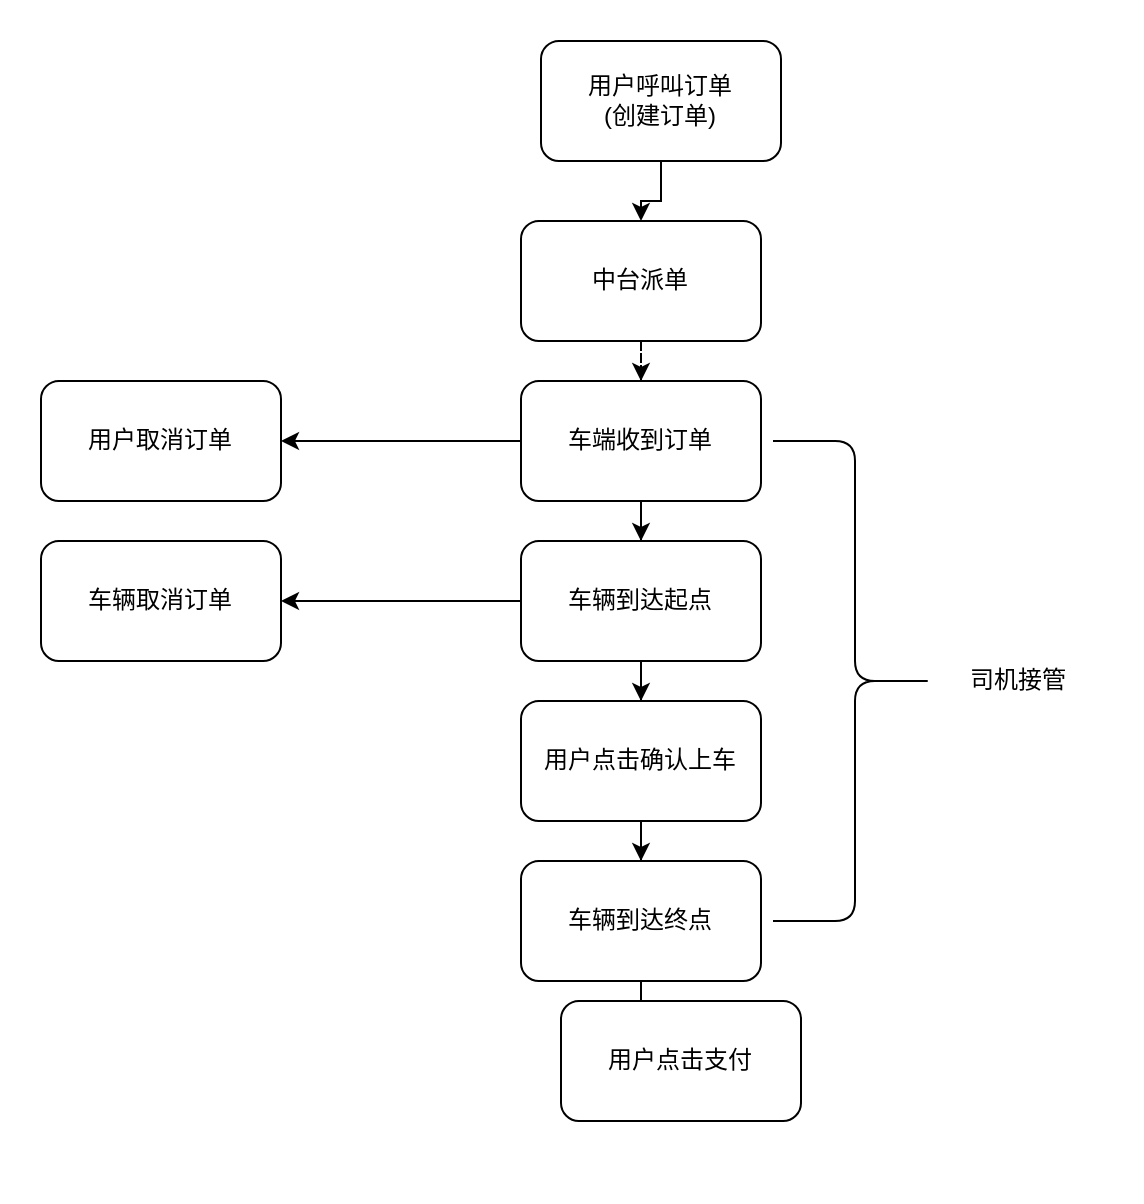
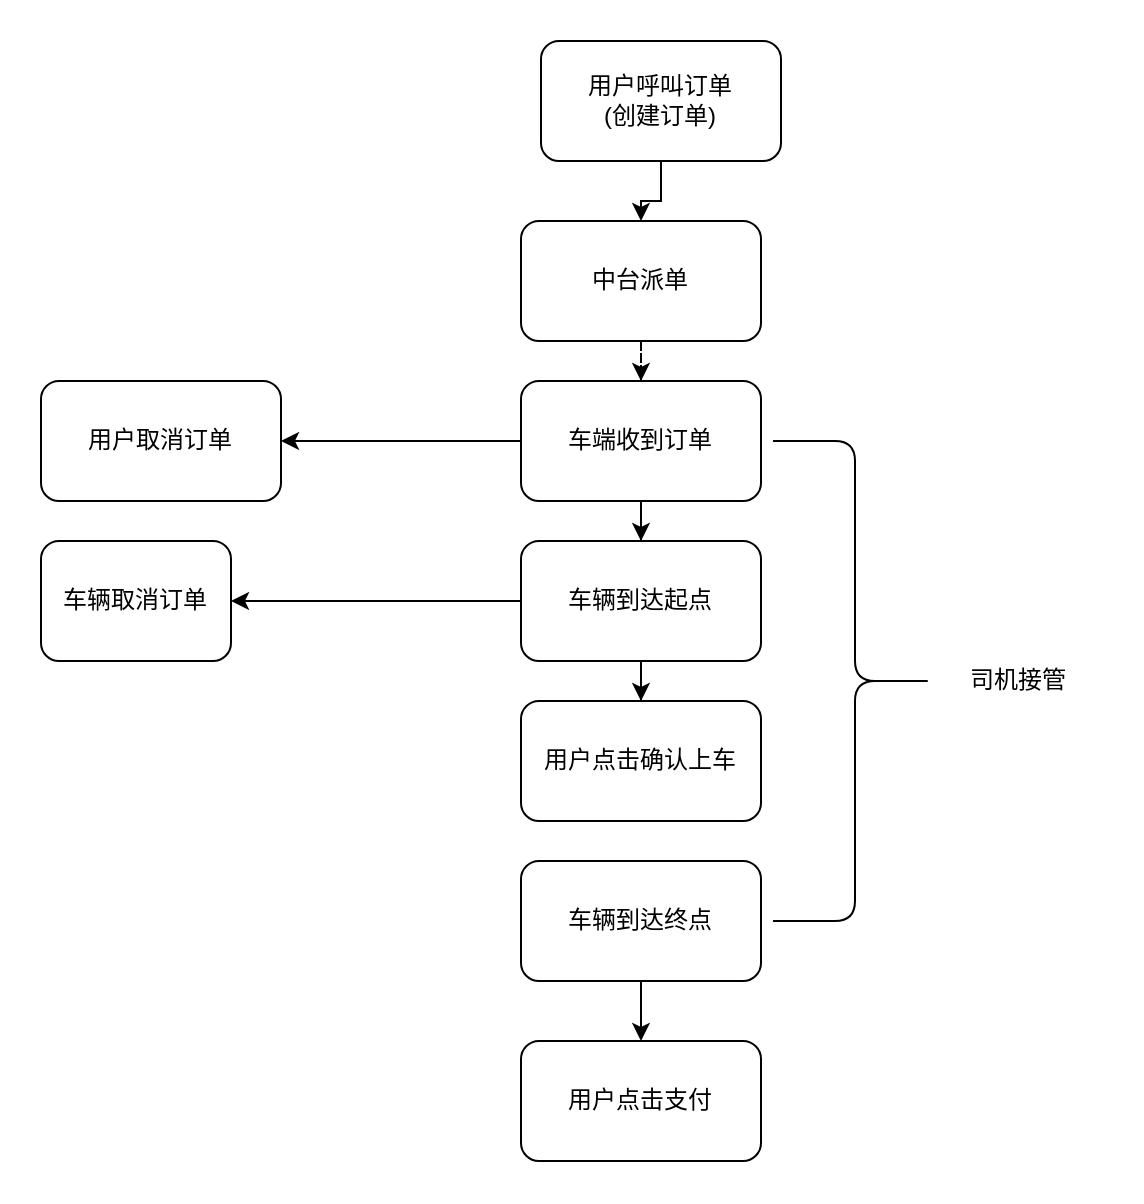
node "车辆取消订单": size 240x120 -> 190x120
edge "用户点击确认上车" -> "车辆到达终点": removed
node "用户点击支付": moved (681, 1061) -> (641, 1101)
